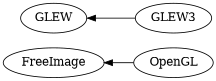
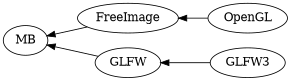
node "GLEW": label "GLEW" -> "GLFW"
node "GLEW3": label "GLEW3" -> "GLFW3"
node "MB": added
